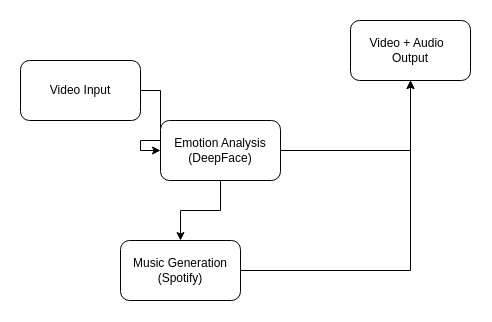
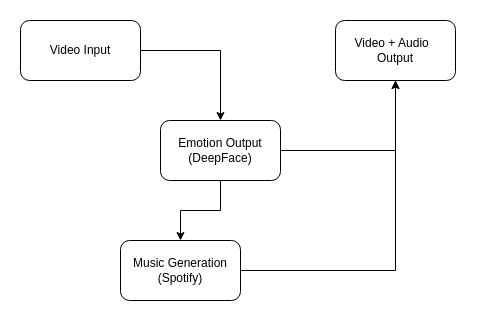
node "Video + Audio Output": moved (411, 51) -> (396, 51)
node "Video Input": moved (81, 91) -> (81, 51)
node "Emotion Analysis (DeepFace)": label "Emotion Analysis (DeepFace)" -> "Emotion Output (DeepFace)"
